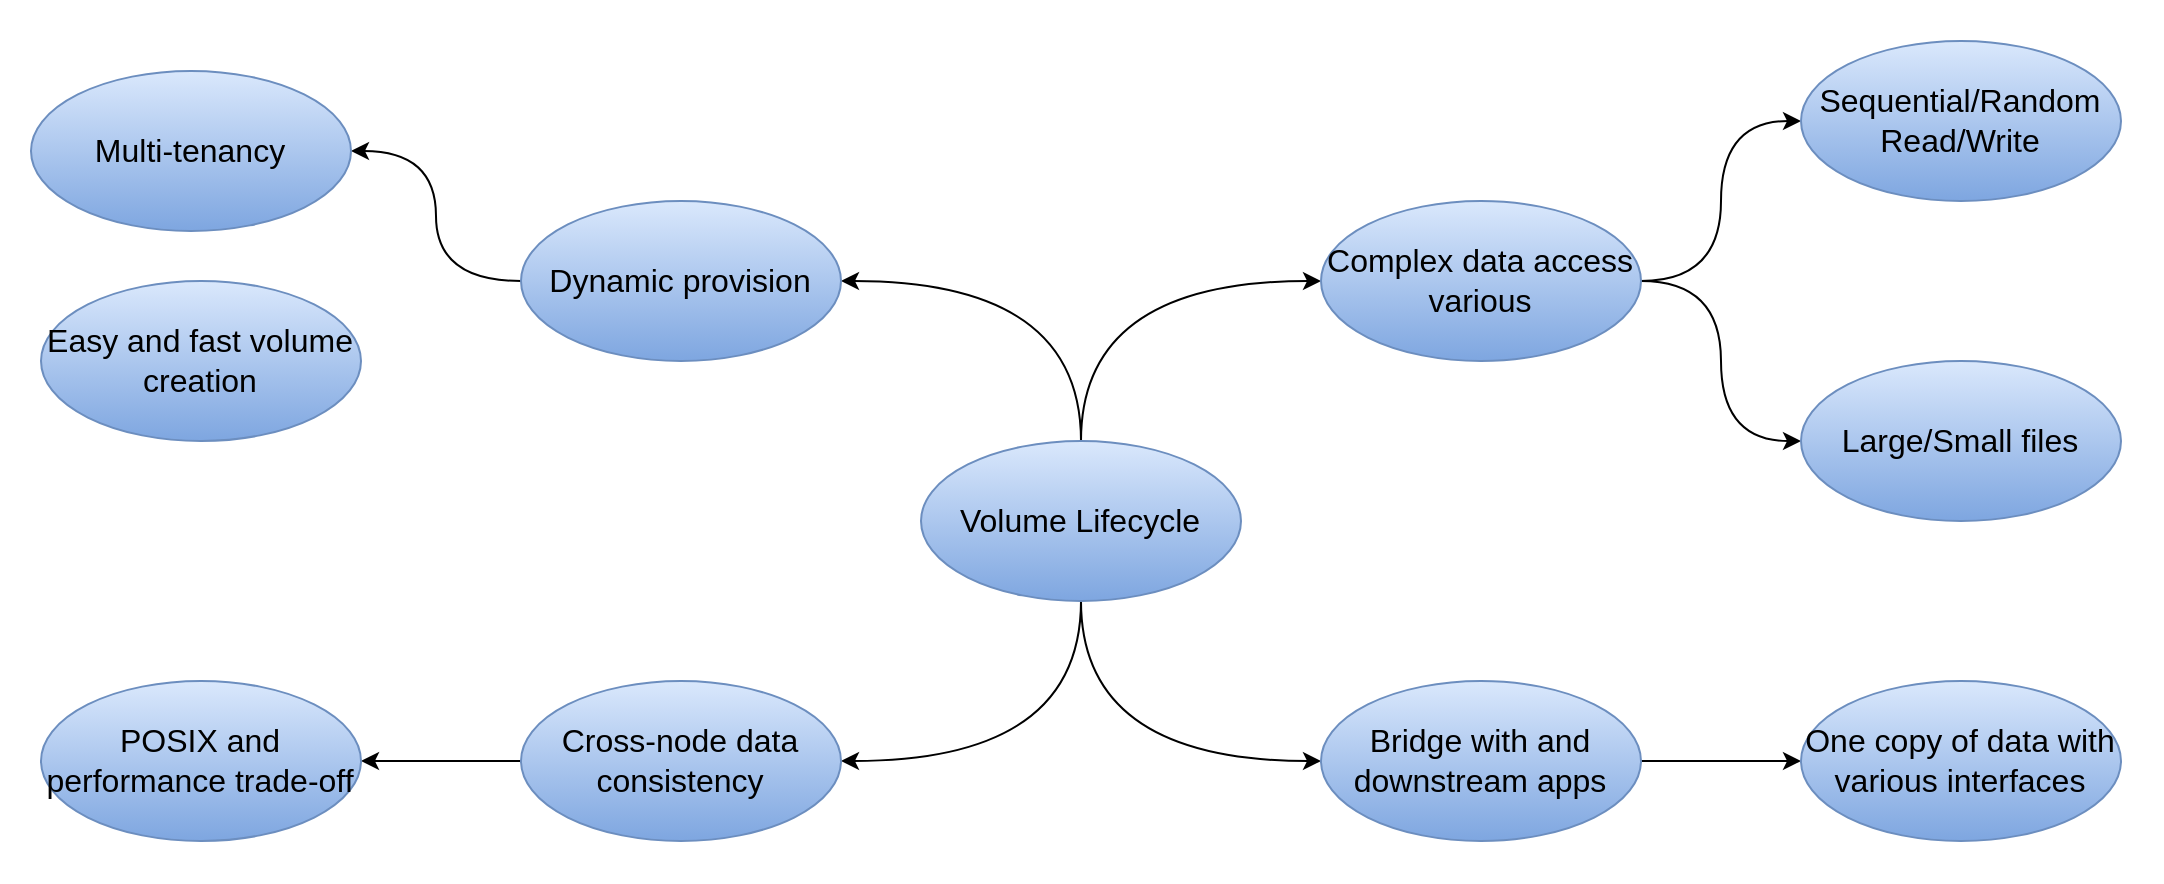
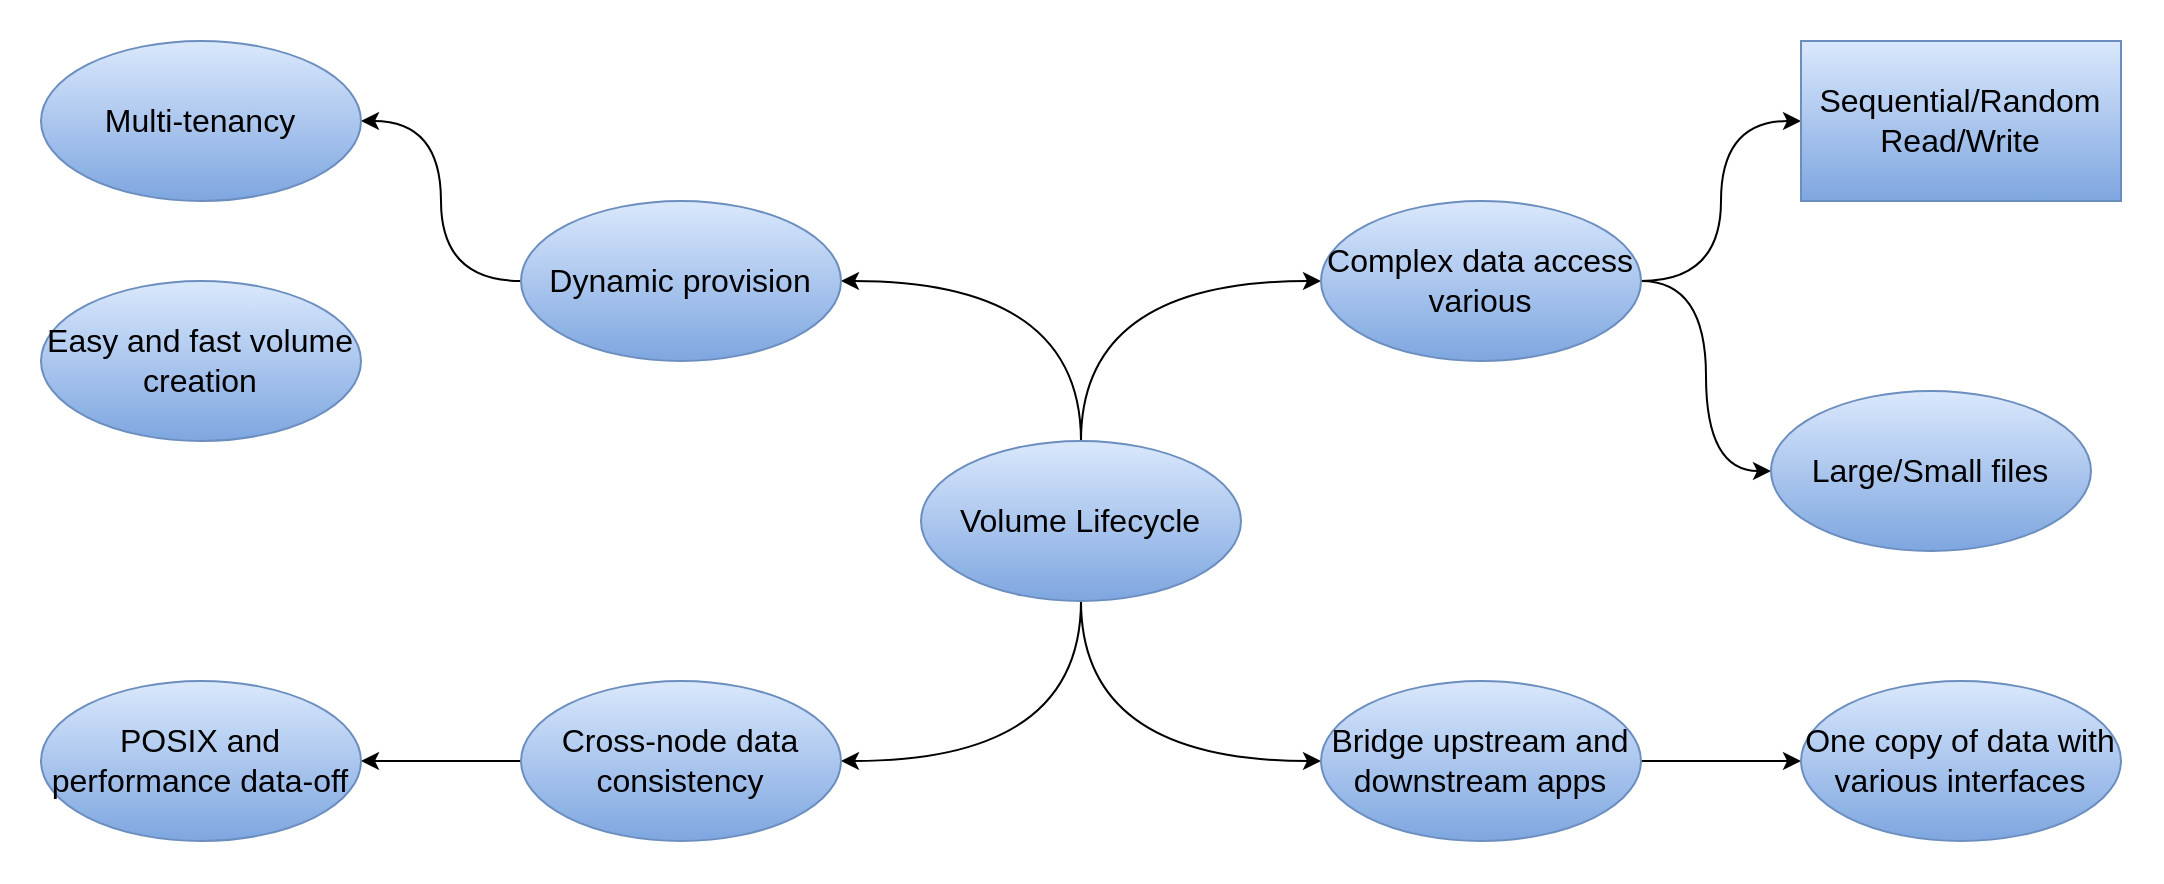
node "Sequential/Random Read/Write": shape ellipse -> rectangle
node "Multi-tenancy": moved (191, 151) -> (201, 121)
node "Large/Small files": moved (1961, 441) -> (1931, 471)
node "POSIX and performance trade-off": label "POSIX and performance trade-off" -> "POSIX and performance data-off"
node "Bridge with and downstream apps": label "Bridge with and downstream apps" -> "Bridge upstream and downstream apps"
